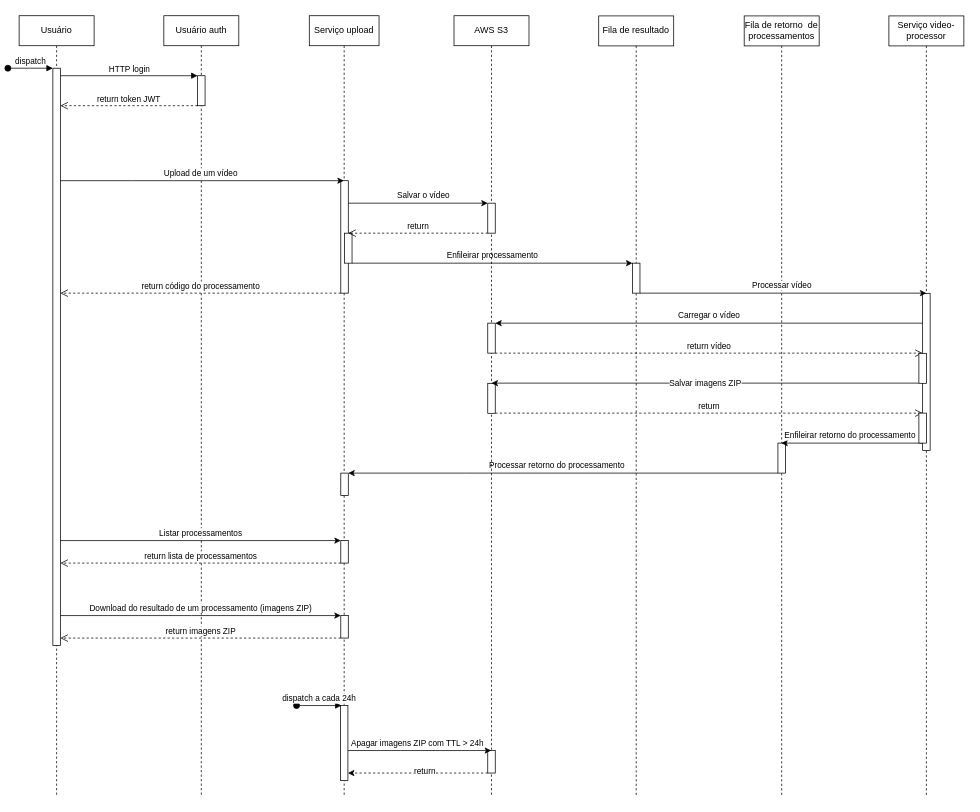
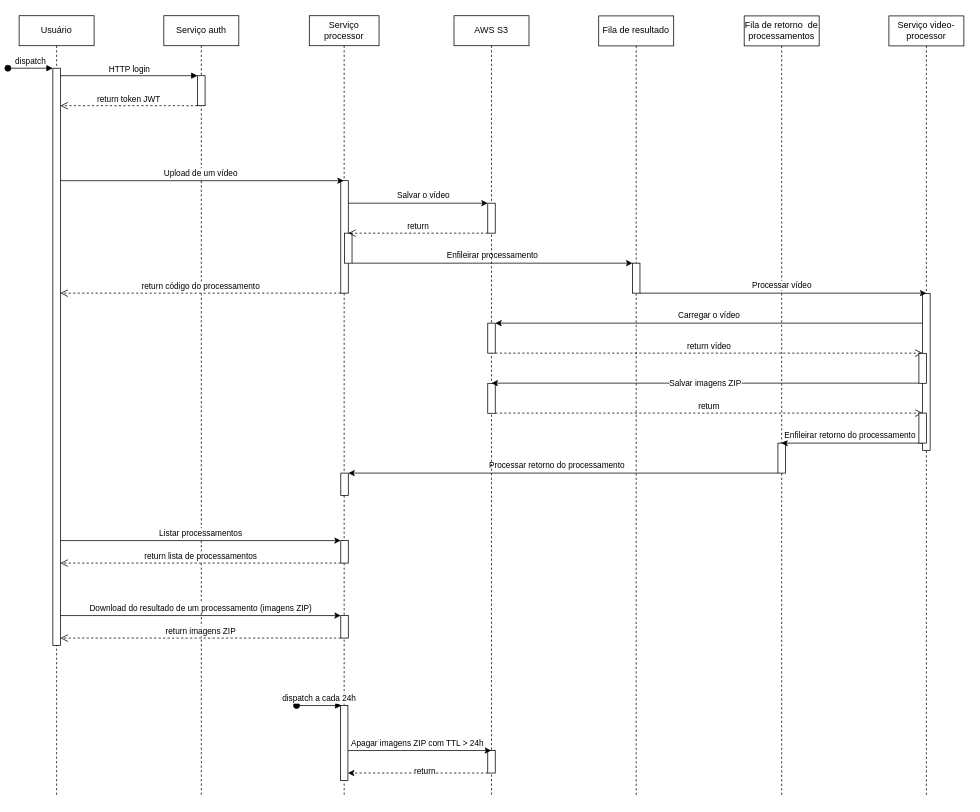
node "Usuário auth": label "Usuário auth" -> "Serviço auth"
node "Serviço upload": label "Serviço upload" -> "Serviço processor"
